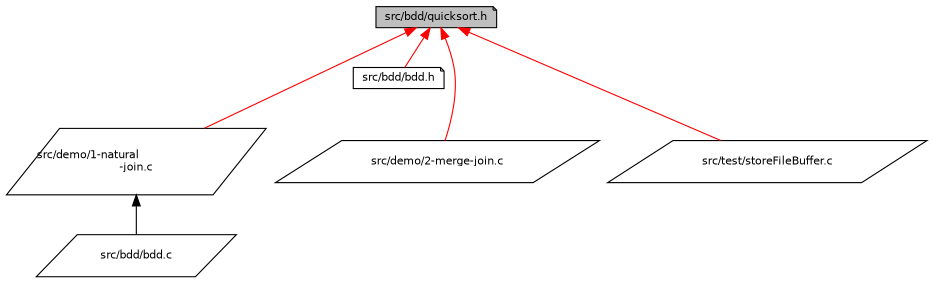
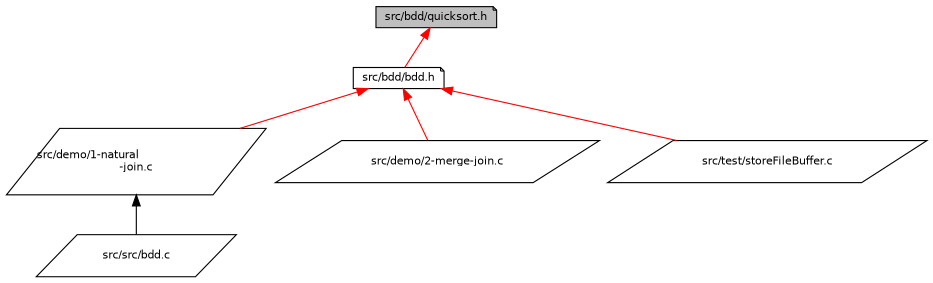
edge "src/demo/1-natural -join.c" -> "src/bdd/quicksort.h": now "src/demo/1-natural -join.c" -> "src/bdd/bdd.h"
edge "src/test/storeFileBuffer.c" -> "src/bdd/quicksort.h": now "src/test/storeFileBuffer.c" -> "src/bdd/bdd.h"
edge "src/demo/2-merge-join.c" -> "src/bdd/quicksort.h": now "src/demo/2-merge-join.c" -> "src/bdd/bdd.h"
node "src/bdd/bdd.c": label "src/bdd/bdd.c" -> "src/src/bdd.c"
